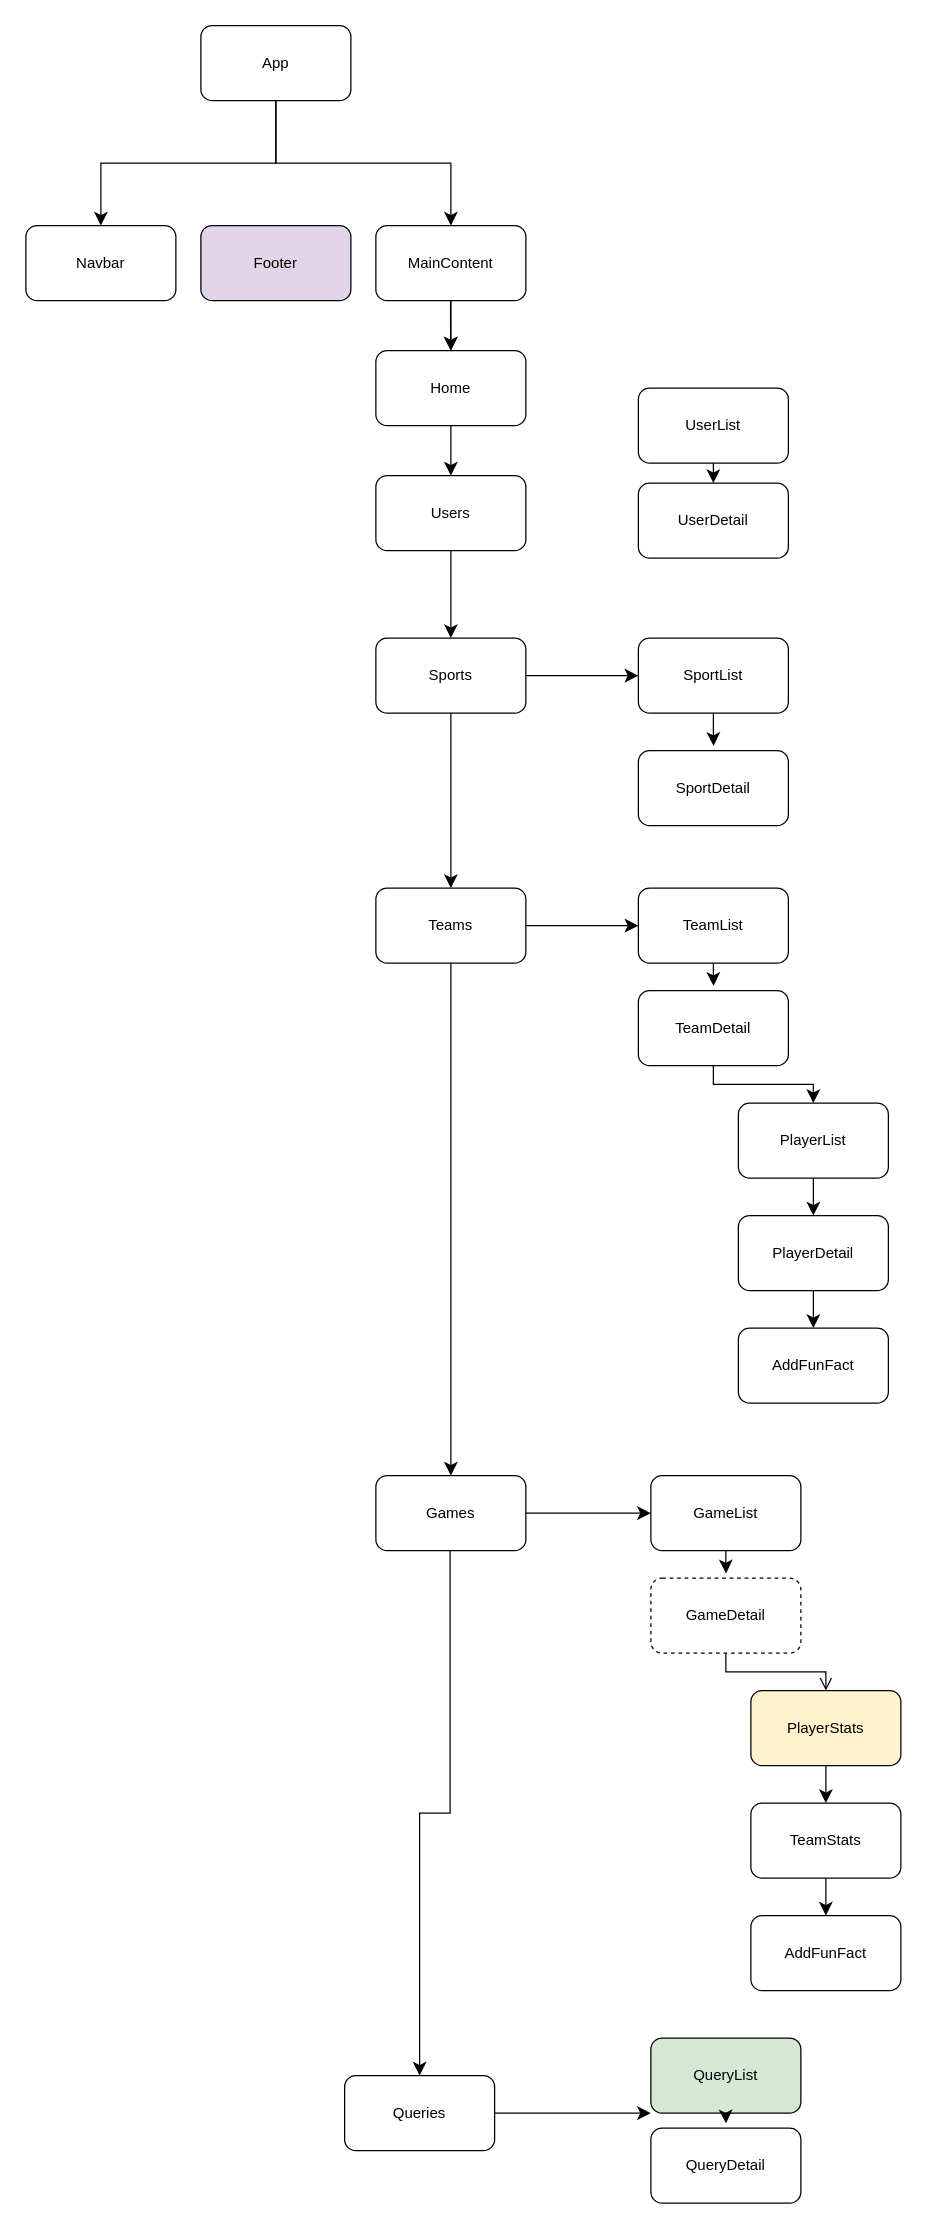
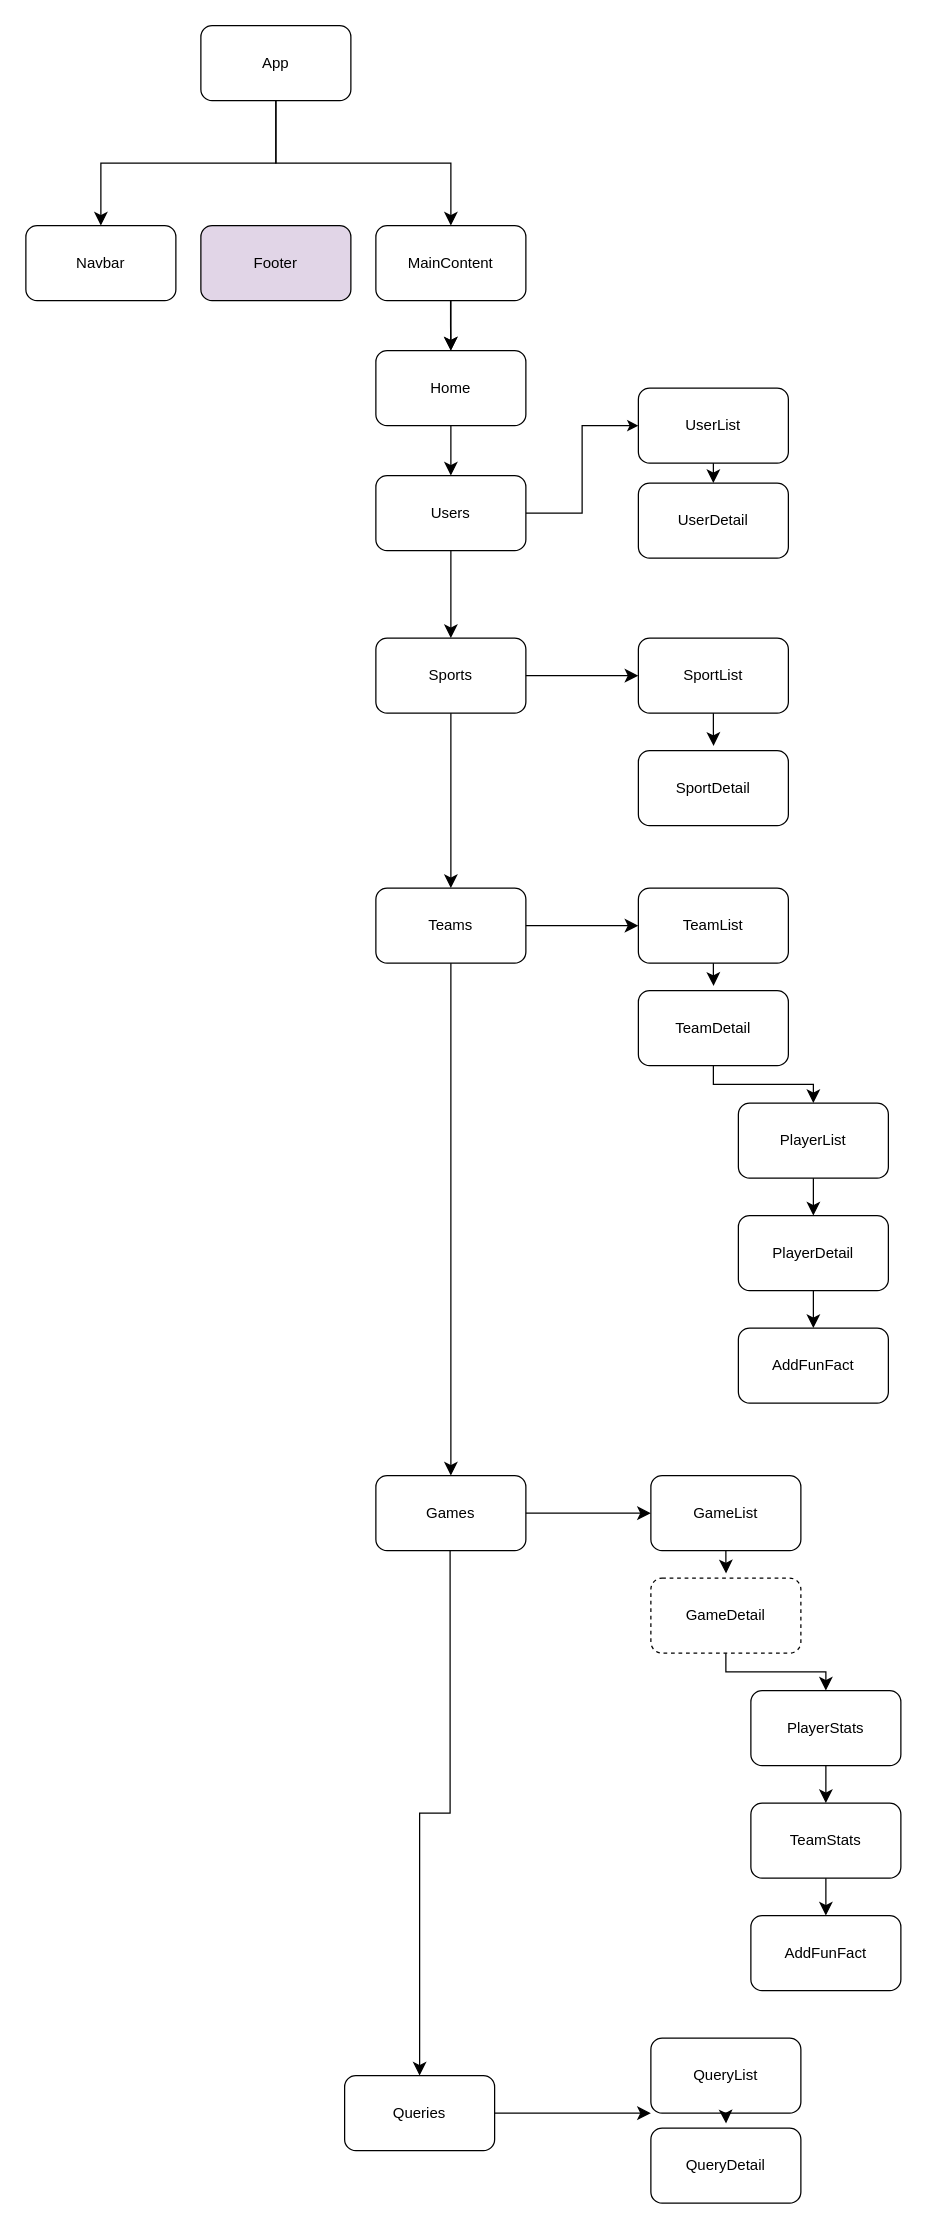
edge "Users" -> "UserList": added
edge "GameDetail" -> "PlayerStats": arrowhead open -> classic
node "PlayerStats": fillcolor #fff2cc -> #ffffff
node "QueryList": fillcolor #d5e8d4 -> #ffffff
